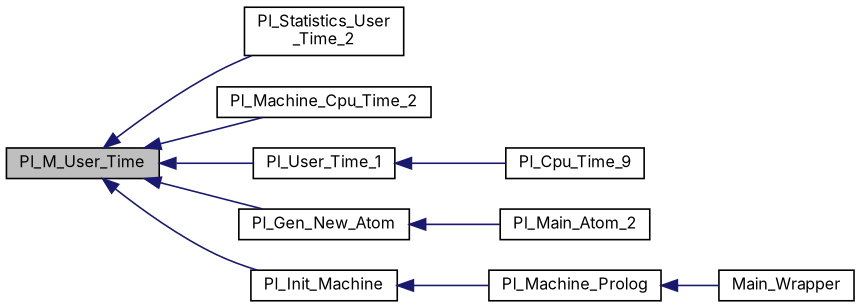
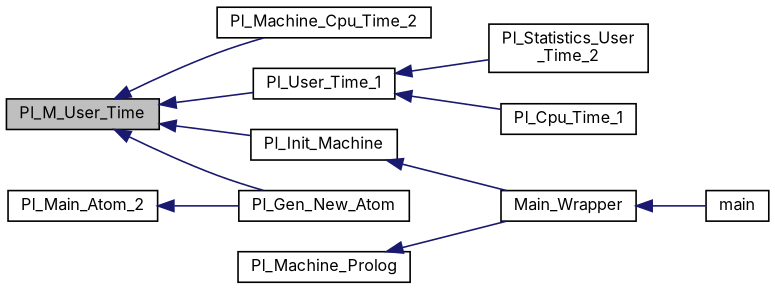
edge "Pl_Statistics_User _Time_2" -> "Pl_M_User_Time": now "Pl_Statistics_User _Time_2" -> "Pl_User_Time_1"
node "Pl_Cpu_Time_9": label "Pl_Cpu_Time_9" -> "Pl_Cpu_Time_1"
node "main": added
edge "Pl_Main_Atom_2" -> "Pl_Gen_New_Atom": reversed
edge "Pl_Machine_Prolog" -> "Pl_Init_Machine": now "Main_Wrapper" -> "Pl_Init_Machine"
